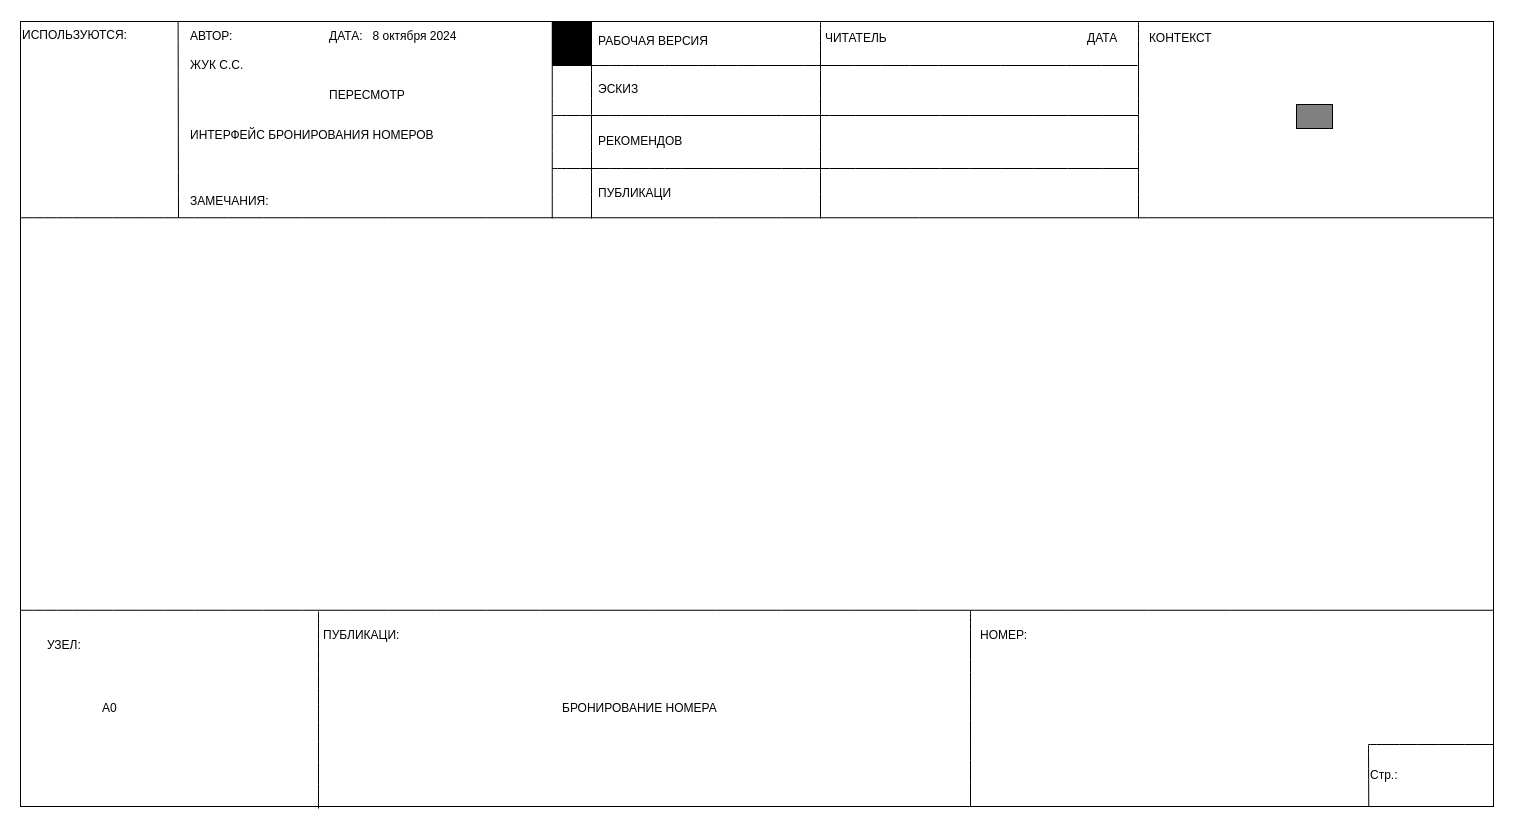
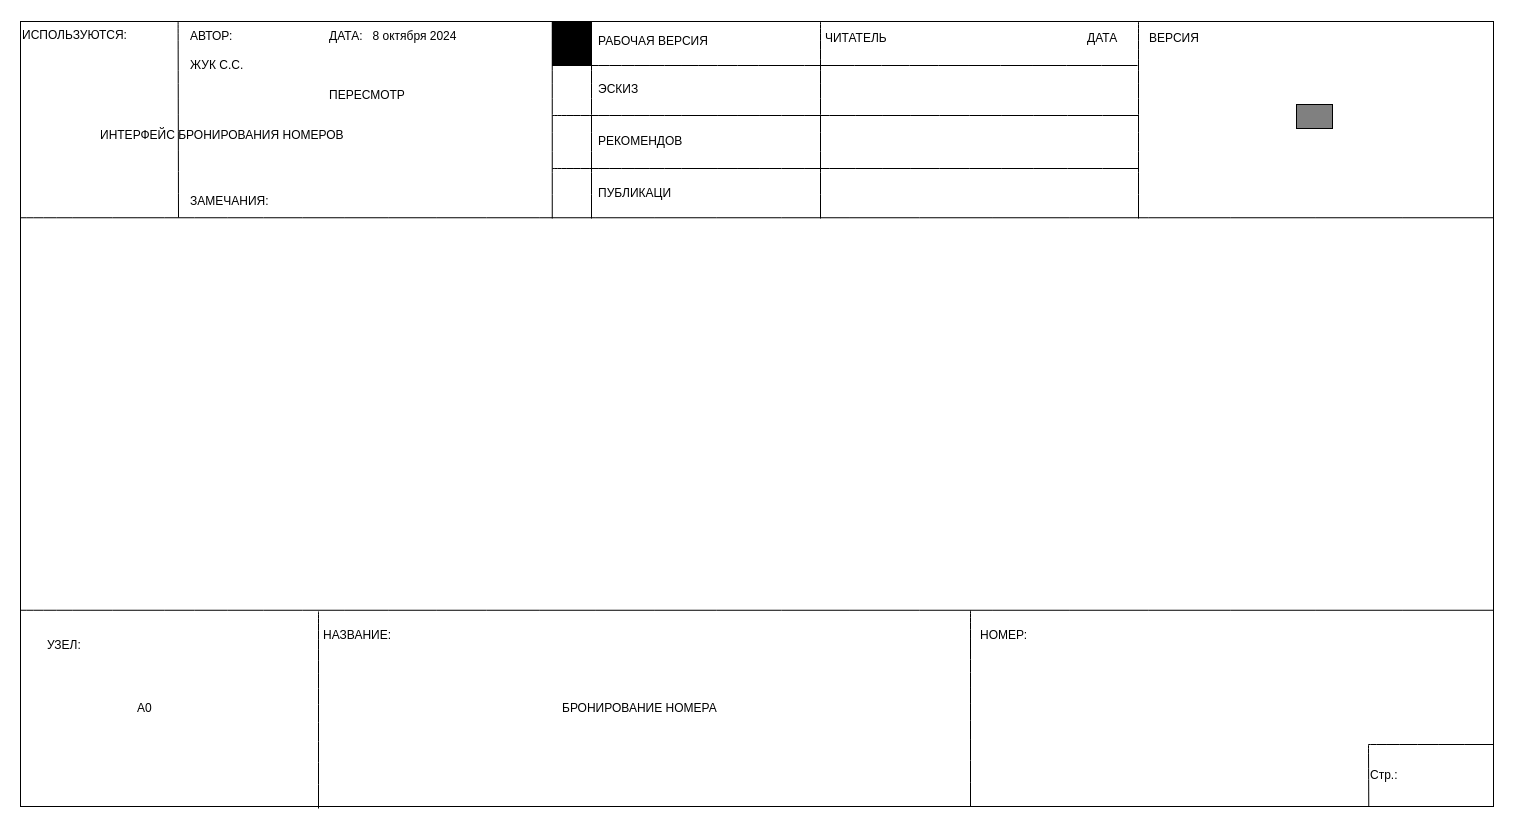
node "КОНТЕКСТ": label "КОНТЕКСТ" -> "ВЕРСИЯ"
node "ИНТЕРФЕЙС БРОНИРОВАНИЯ НОМЕРОВ": moved (320, 136) -> (230, 136)
node "ПУБЛИКАЦИ:": label "ПУБЛИКАЦИ:" -> "НАЗВАНИЕ:"
node "A0": moved (131, 709) -> (166, 709)
